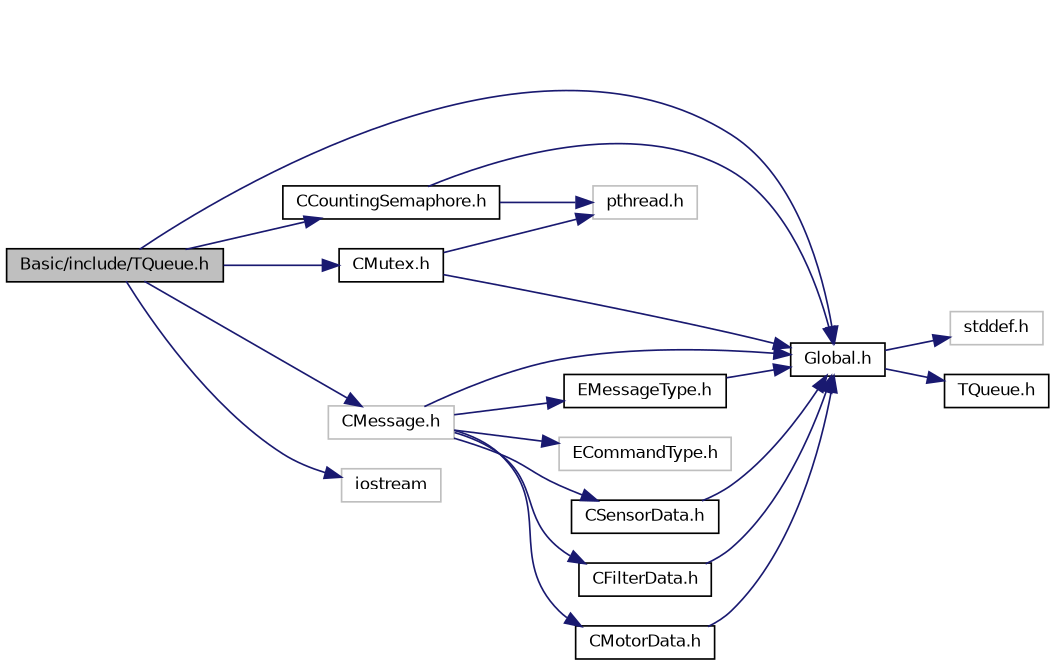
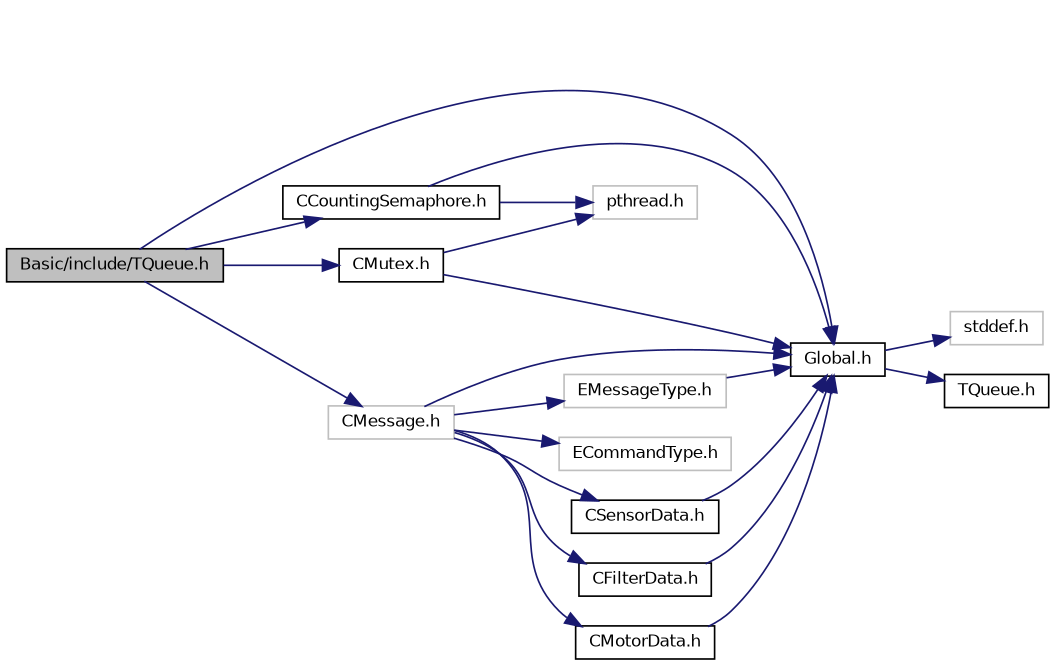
node "EMessageType.h": color black -> grey75
node "iostream": removed
